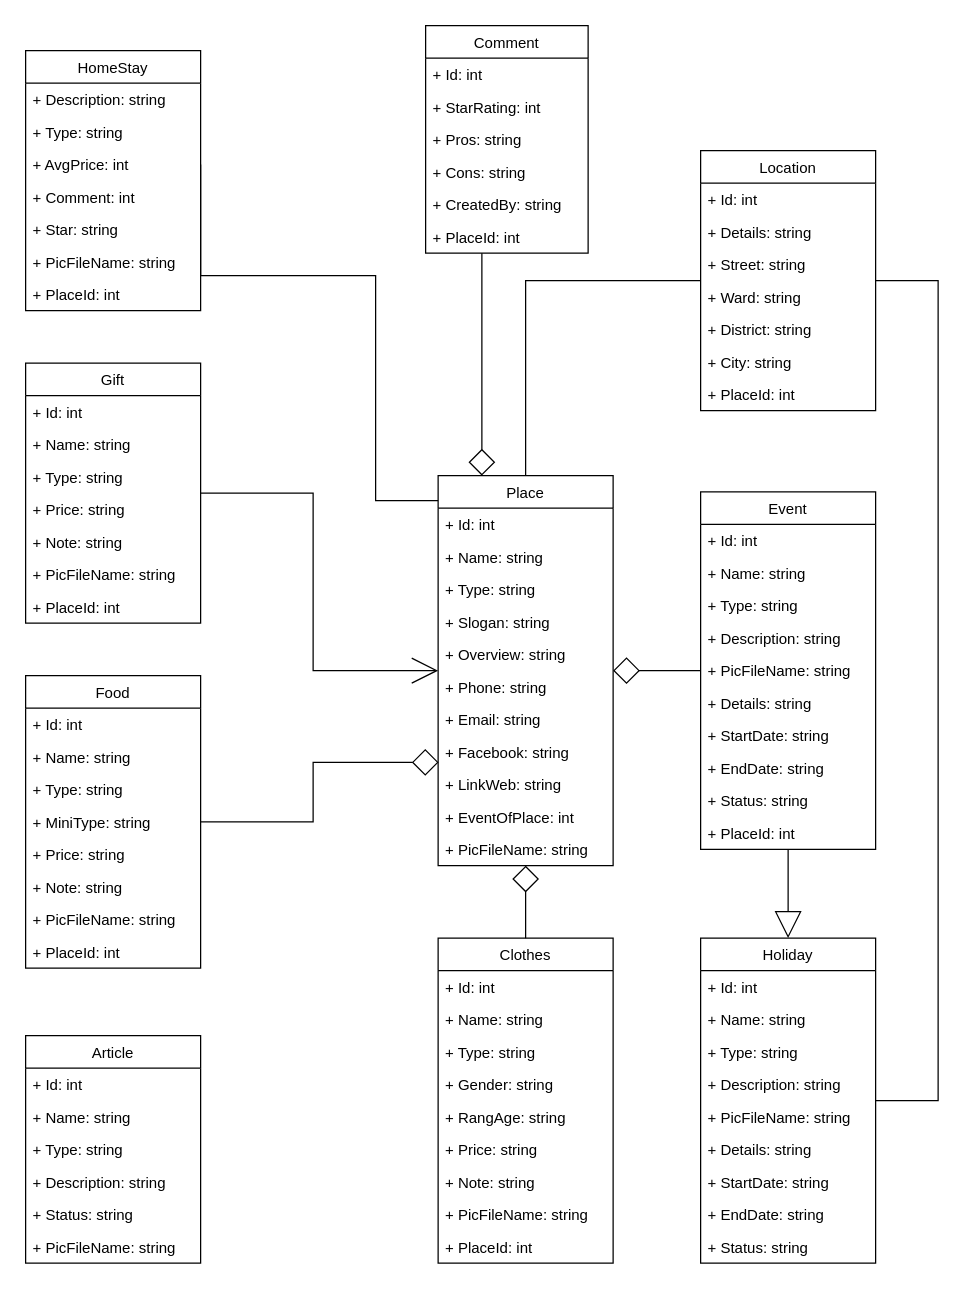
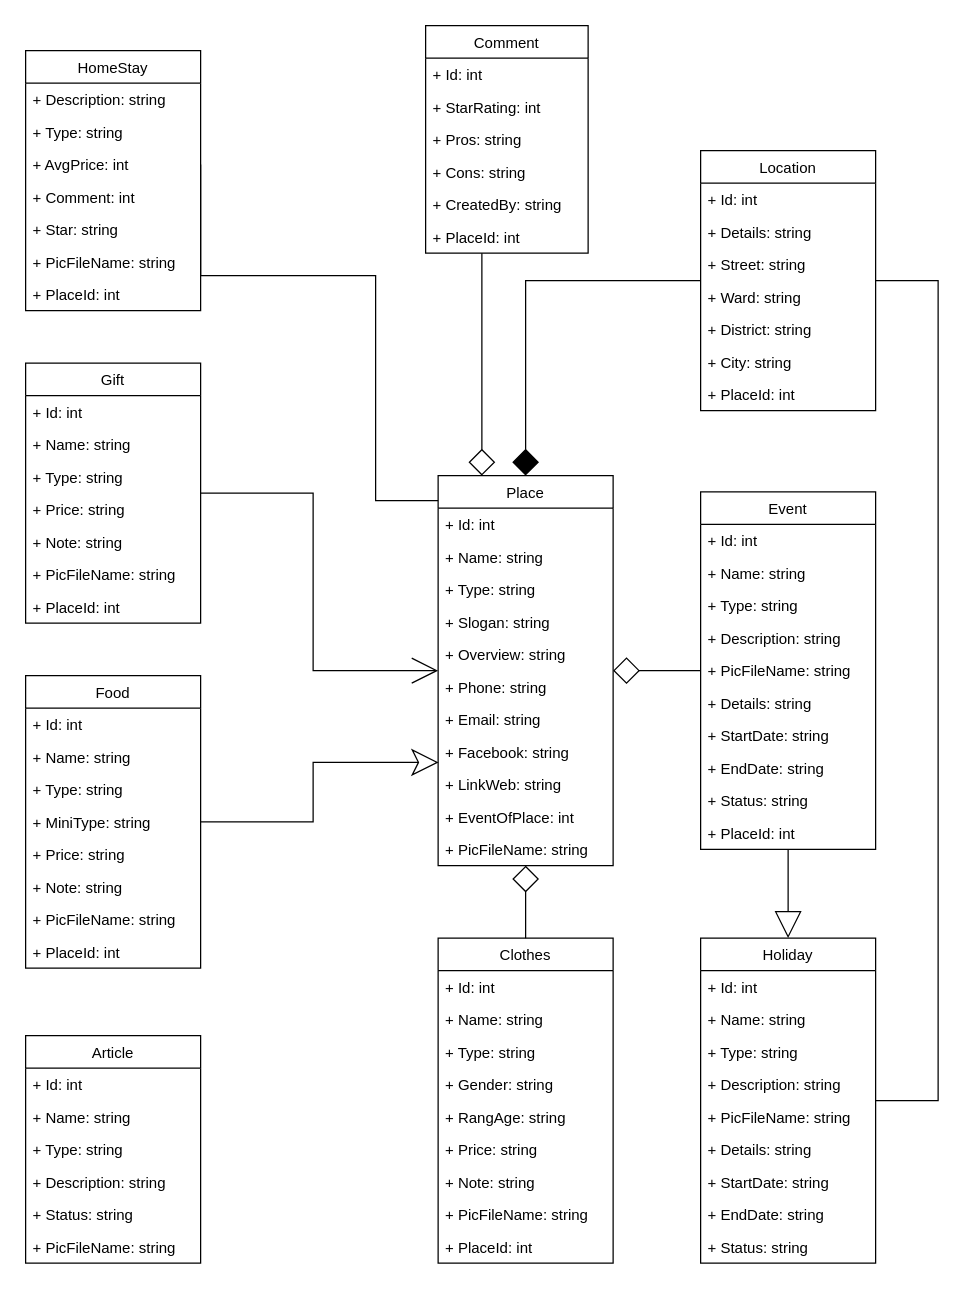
edge "Location" -- "Place": arrowhead none -> diamond
edge "Food" -> "+ LinkWeb: string": arrowhead diamond -> classic
